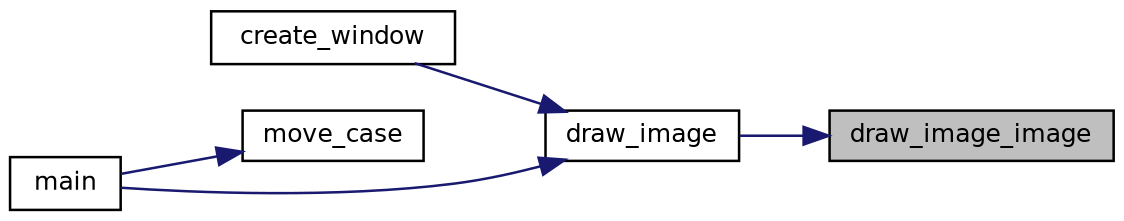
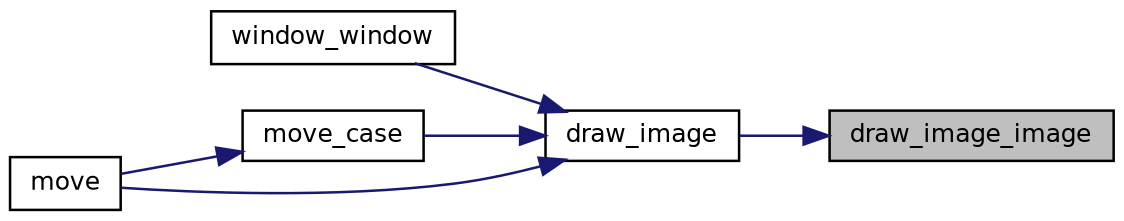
node "create_window": label "create_window" -> "window_window"
edge "move_case" -> "draw_image": added
node "main": label "main" -> "move"
